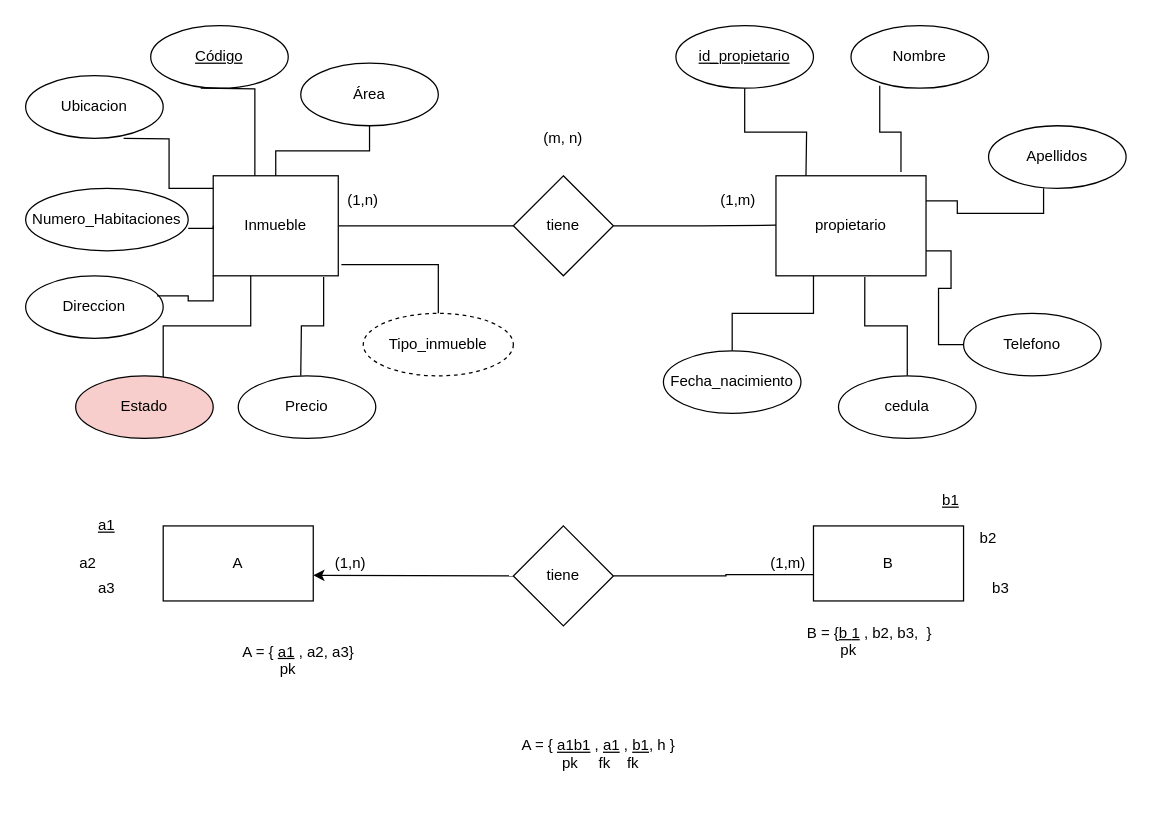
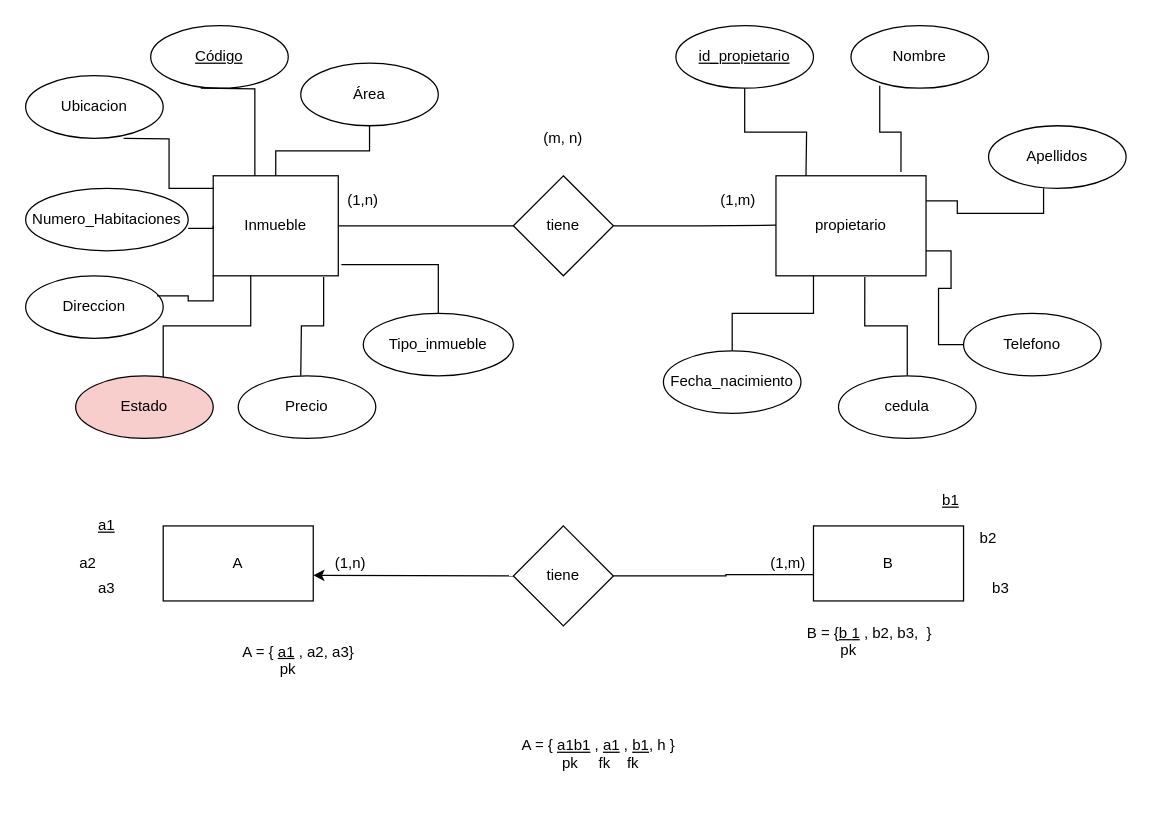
node "Tipo_inmueble": style dashed -> solid
